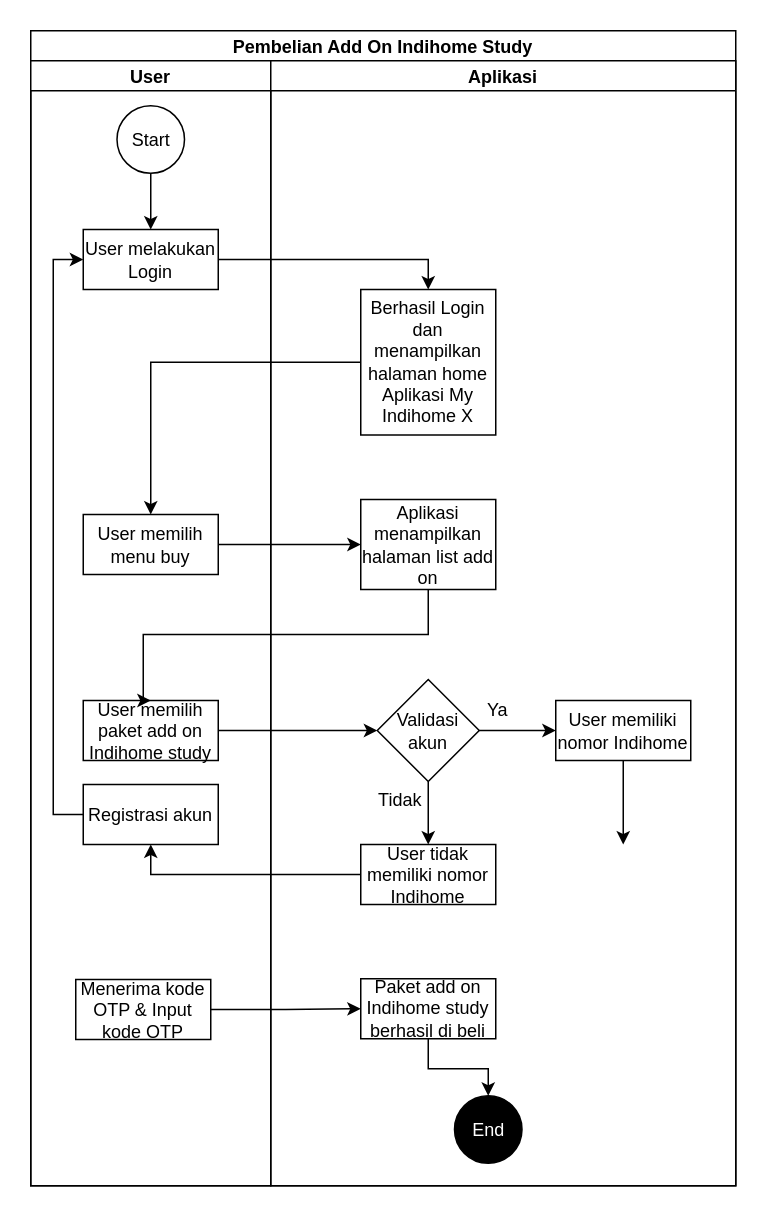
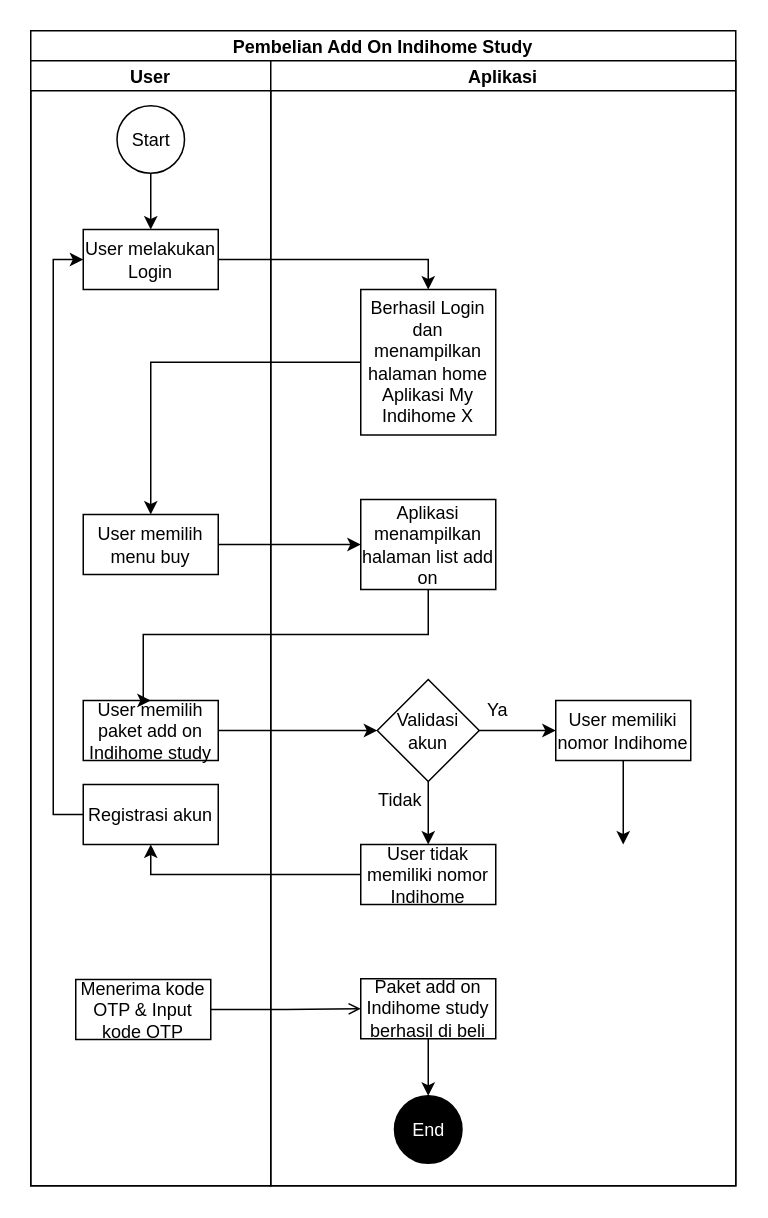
edge "Menerima kode OTP & Input kode OTP" -> "Paket add on Indihome study berhasil di beli": arrowhead classic -> open
node "End": moved (488, 1130) -> (428, 1130)
